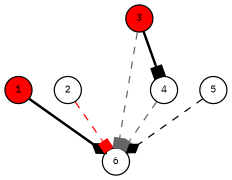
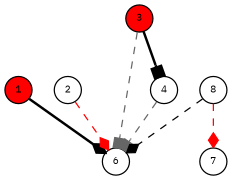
node "5": label "5" -> "8"
edge "2" -> "6": arrowhead box -> diamond
node "7": added
